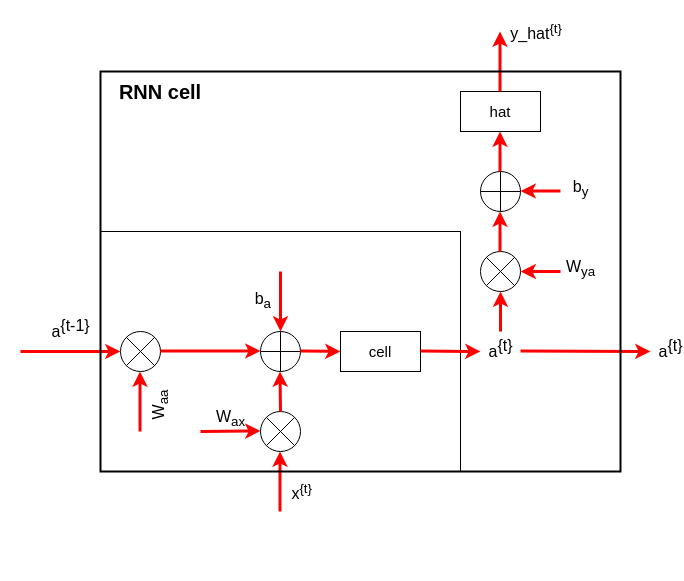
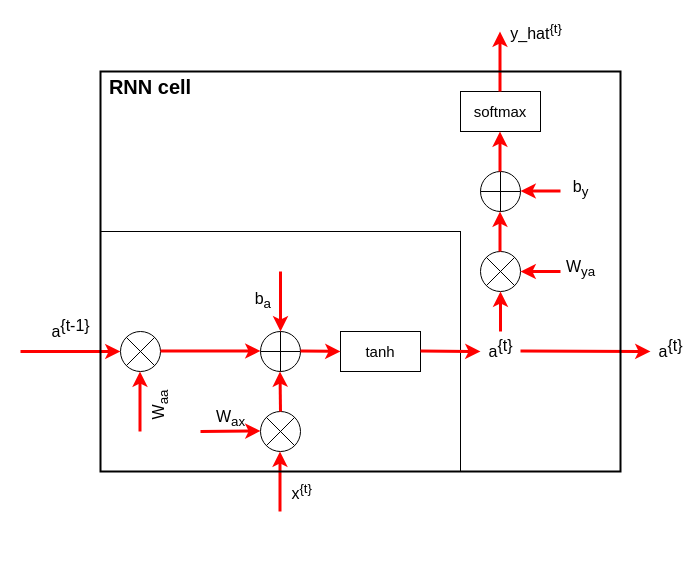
node "RNN cell": moved (161, 92) -> (151, 87)
node "hat": label "hat" -> "softmax"
node "cell": label "cell" -> "tanh"
